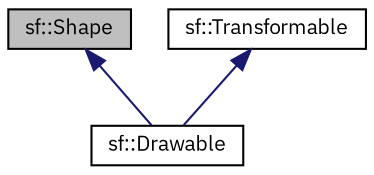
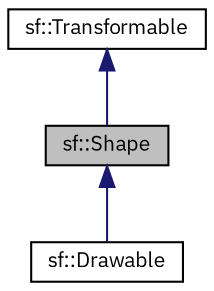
edge "sf::Drawable" -> "sf::Transformable": now "sf::Shape" -> "sf::Transformable"
